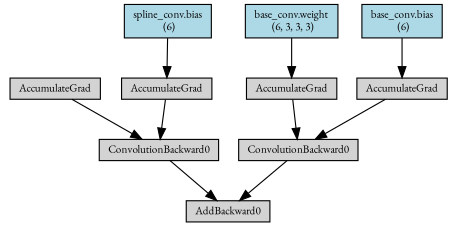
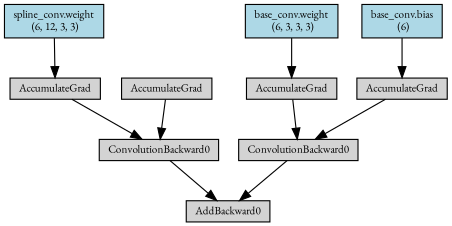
node "spline_conv.weight (6, 12, 3, 3)": added
node "spline_conv.bias (6)": removed
